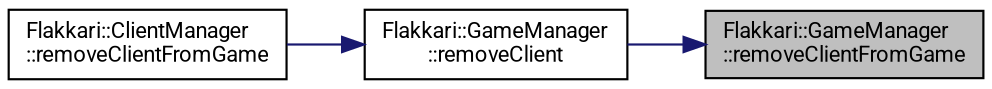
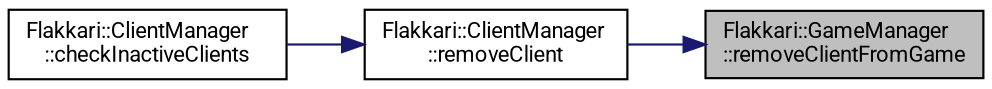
node "Flakkari::ClientManager ::removeClientFromGame": label "Flakkari::ClientManager ::removeClientFromGame" -> "Flakkari::ClientManager ::checkInactiveClients"
node "Flakkari::GameManager ::removeClient": label "Flakkari::GameManager ::removeClient" -> "Flakkari::ClientManager ::removeClient"
